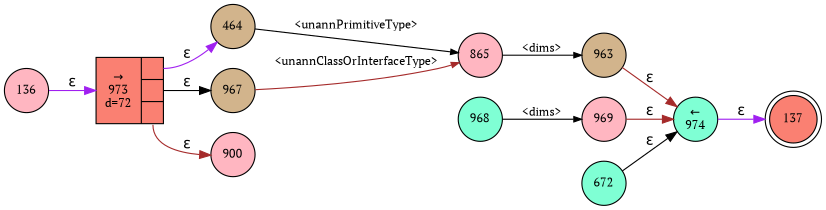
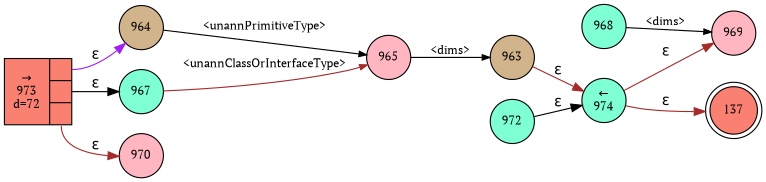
node "464": label "464" -> "964"
node "865": label "865" -> "965"
node "136": removed
node "967": fillcolor tan -> aquamarine
edge "969" -> "← 974": reversed
edge "← 974" -> "137": color purple -> brown
node "900": label "900" -> "970"
node "672": label "672" -> "972"
